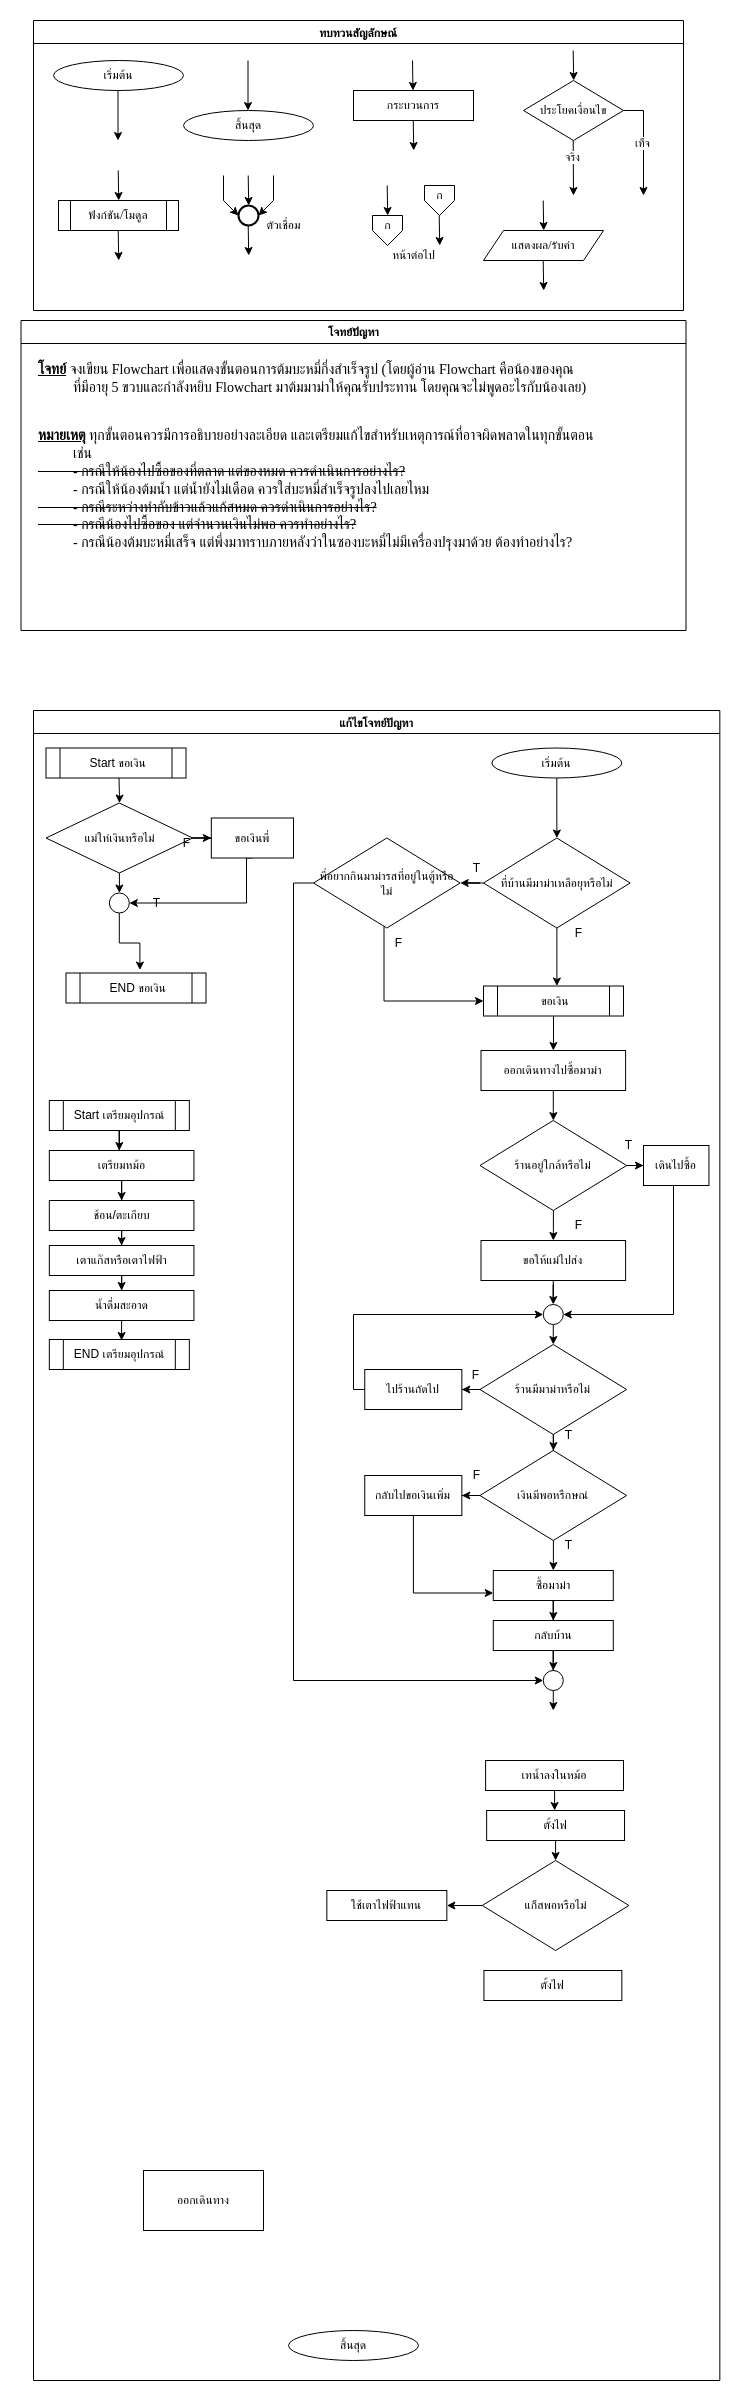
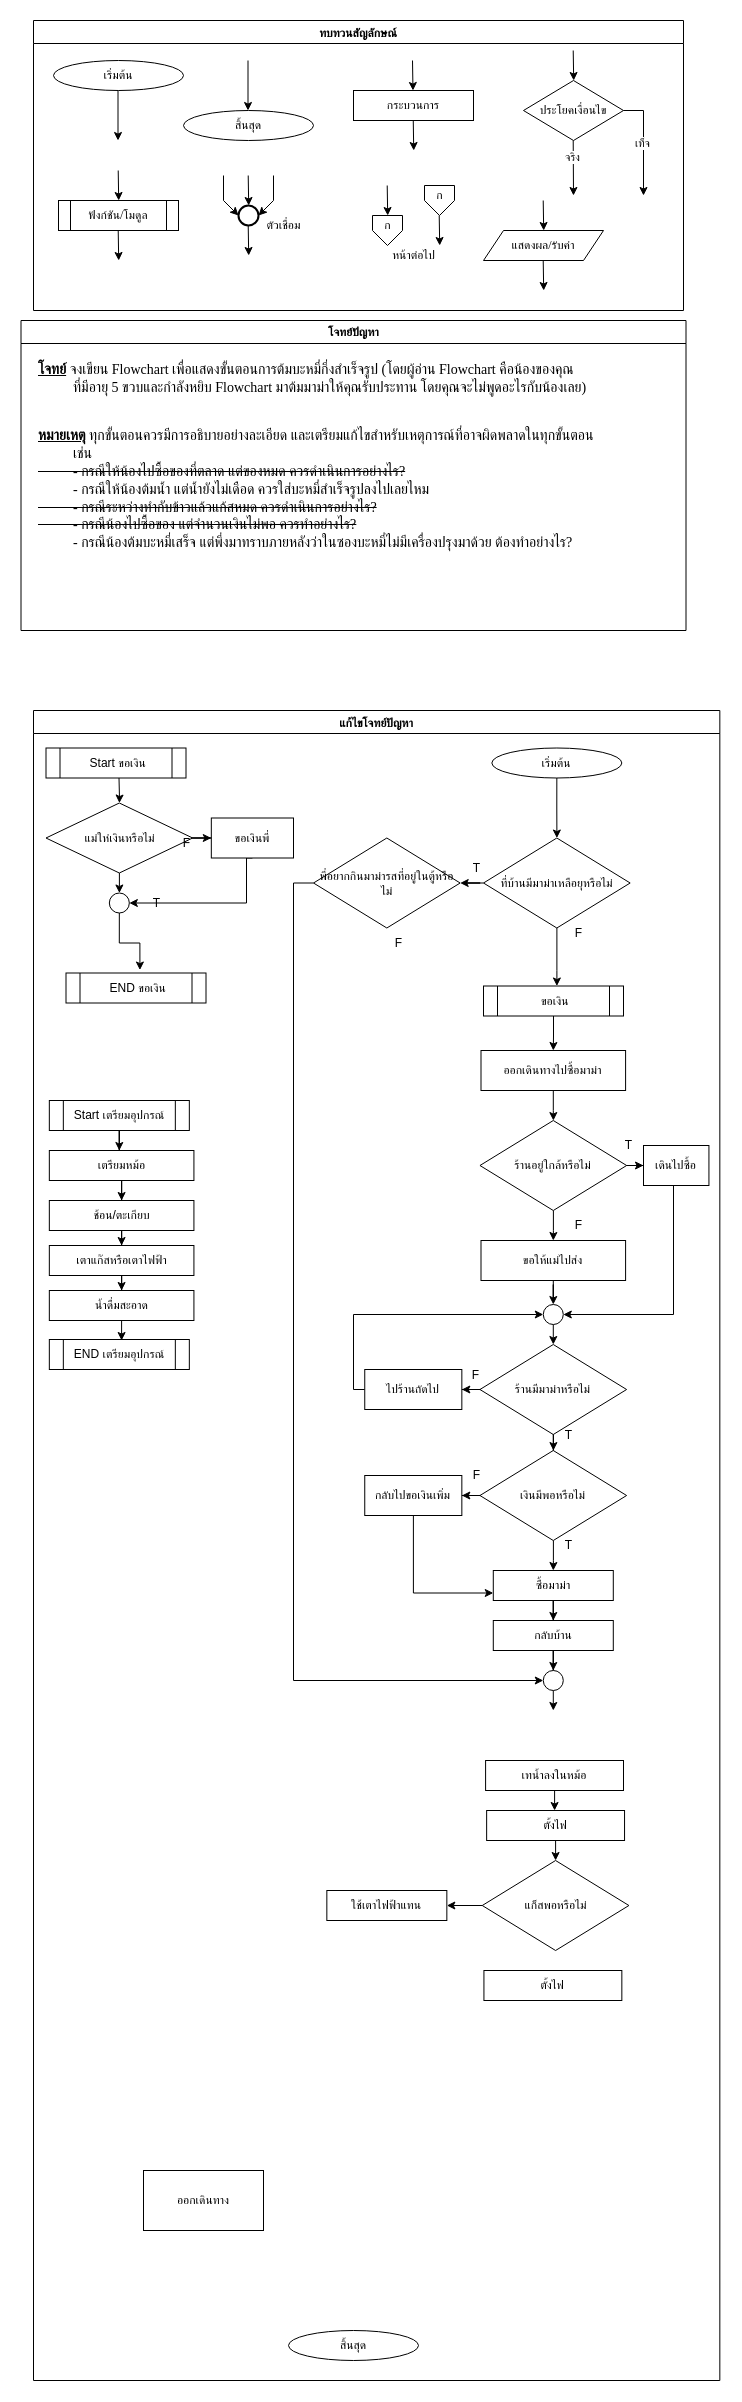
edge "พี่อยากกินมาม่ารสที่อยู่ในตู้หรือไม่" -> "ขอเงิน": removed
node "เงินมีพอหรืกษณ่": label "เงินมีพอหรืกษณ่" -> "เงินมีพอหรือไม่"
